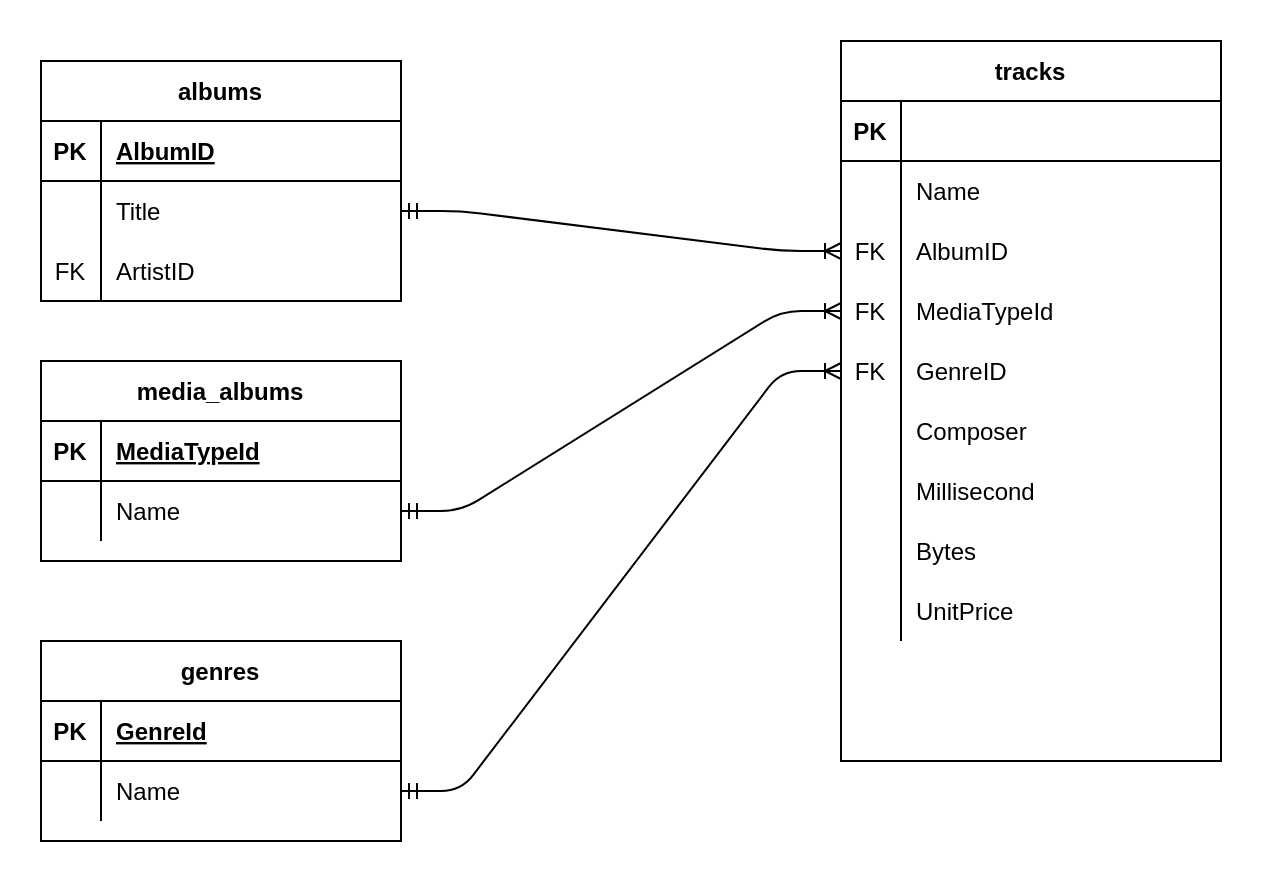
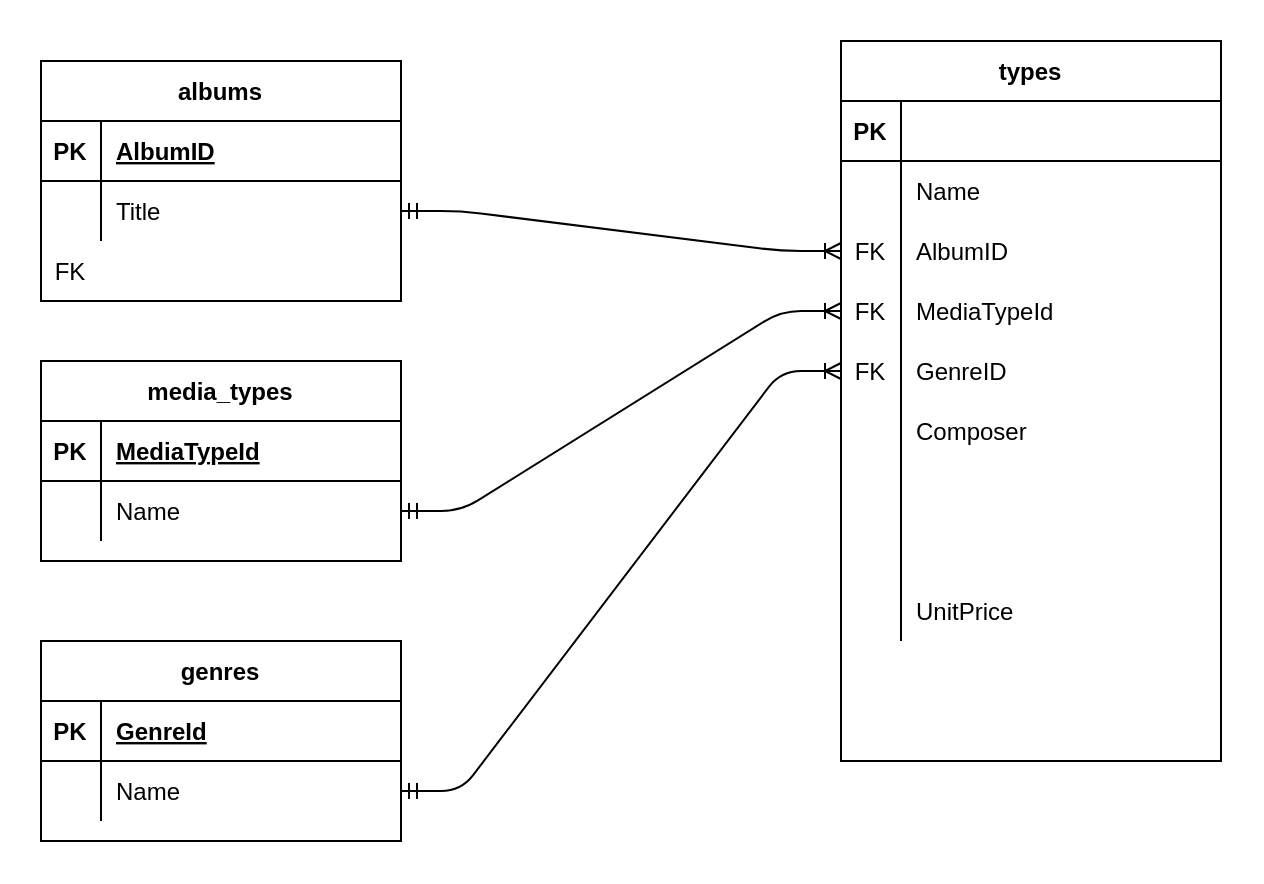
node "tracks": label "tracks" -> "types"
node "ArtistID": removed
node "media_albums": label "media_albums" -> "media_types"
node "Millisecond": removed
node "Bytes": removed
